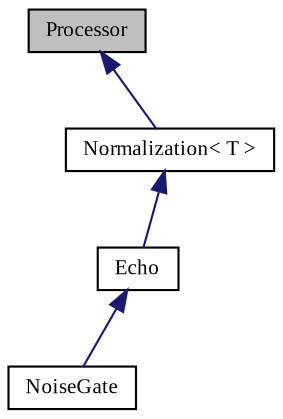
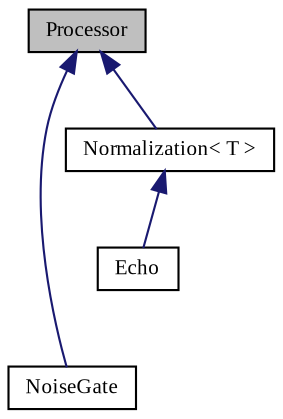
edge "NoiseGate" -> "Echo": now "NoiseGate" -> "Processor"
